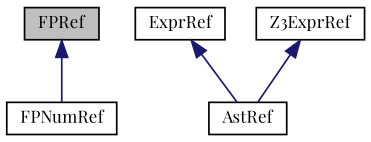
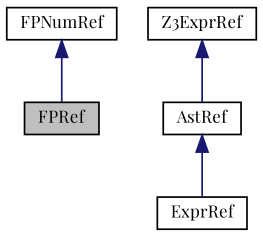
edge "AstRef" -> "ExprRef": reversed
edge "FPNumRef" -> "FPRef": reversed
